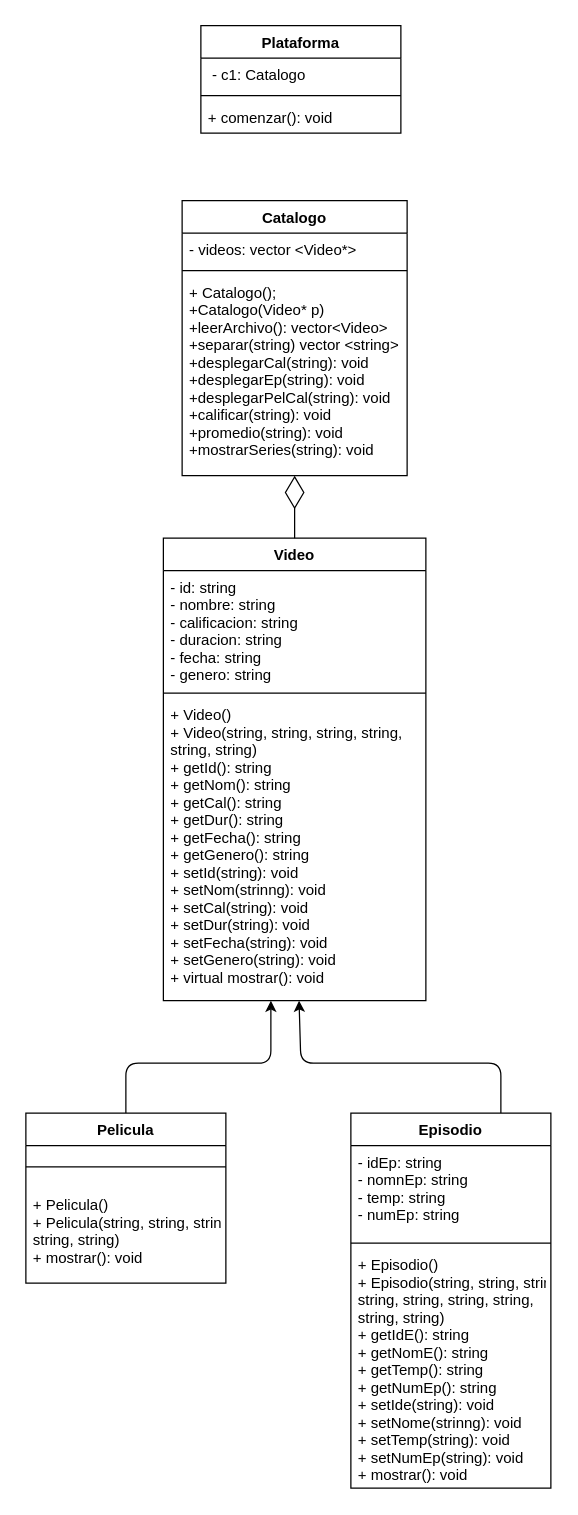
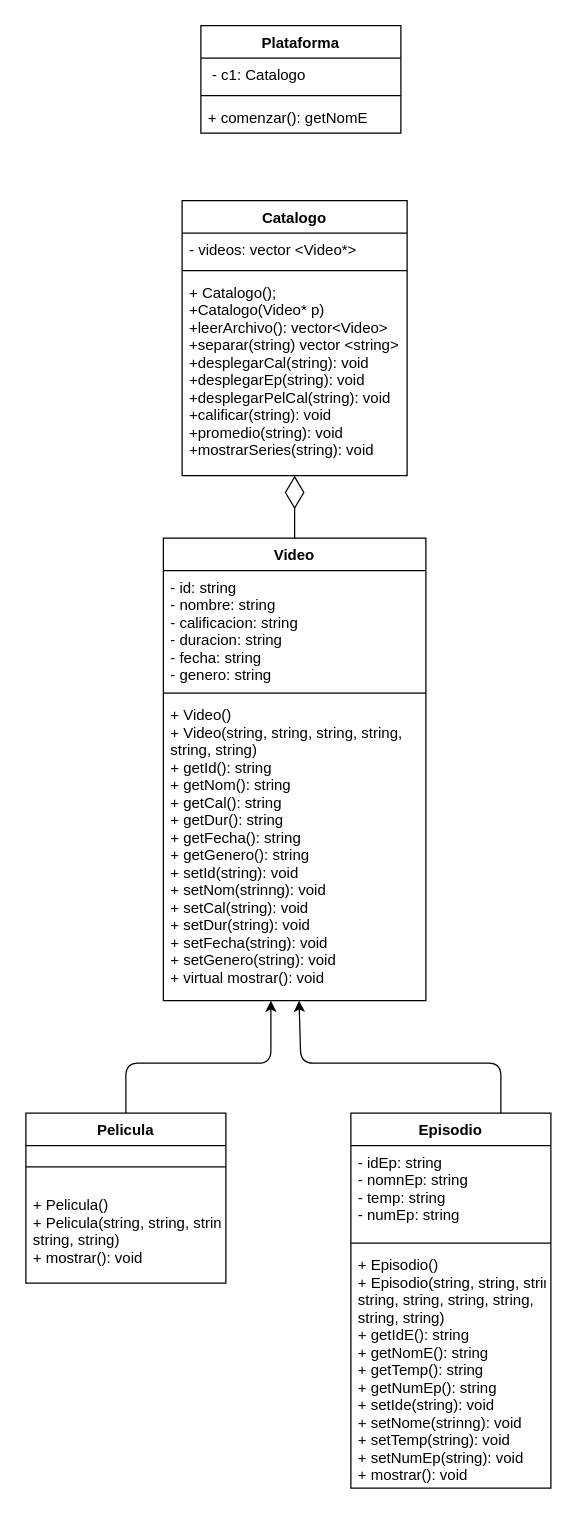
node "+ comenzar(): void": label "+ comenzar(): void" -> "+ comenzar(): getNomE"
